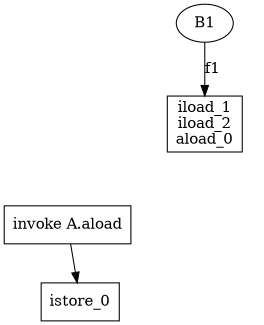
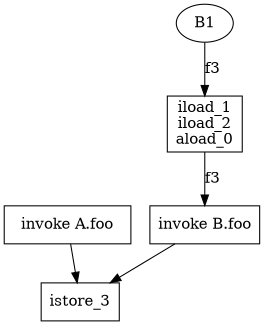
edge "B1" -> "iload_1 iload_2 aload_0": label "f1" -> "f3"
node "invoke A.aload": label "invoke A.aload" -> "invoke A.foo"
node "invoke B.foo": added
node "istore_0": label "istore_0" -> "istore_3"
